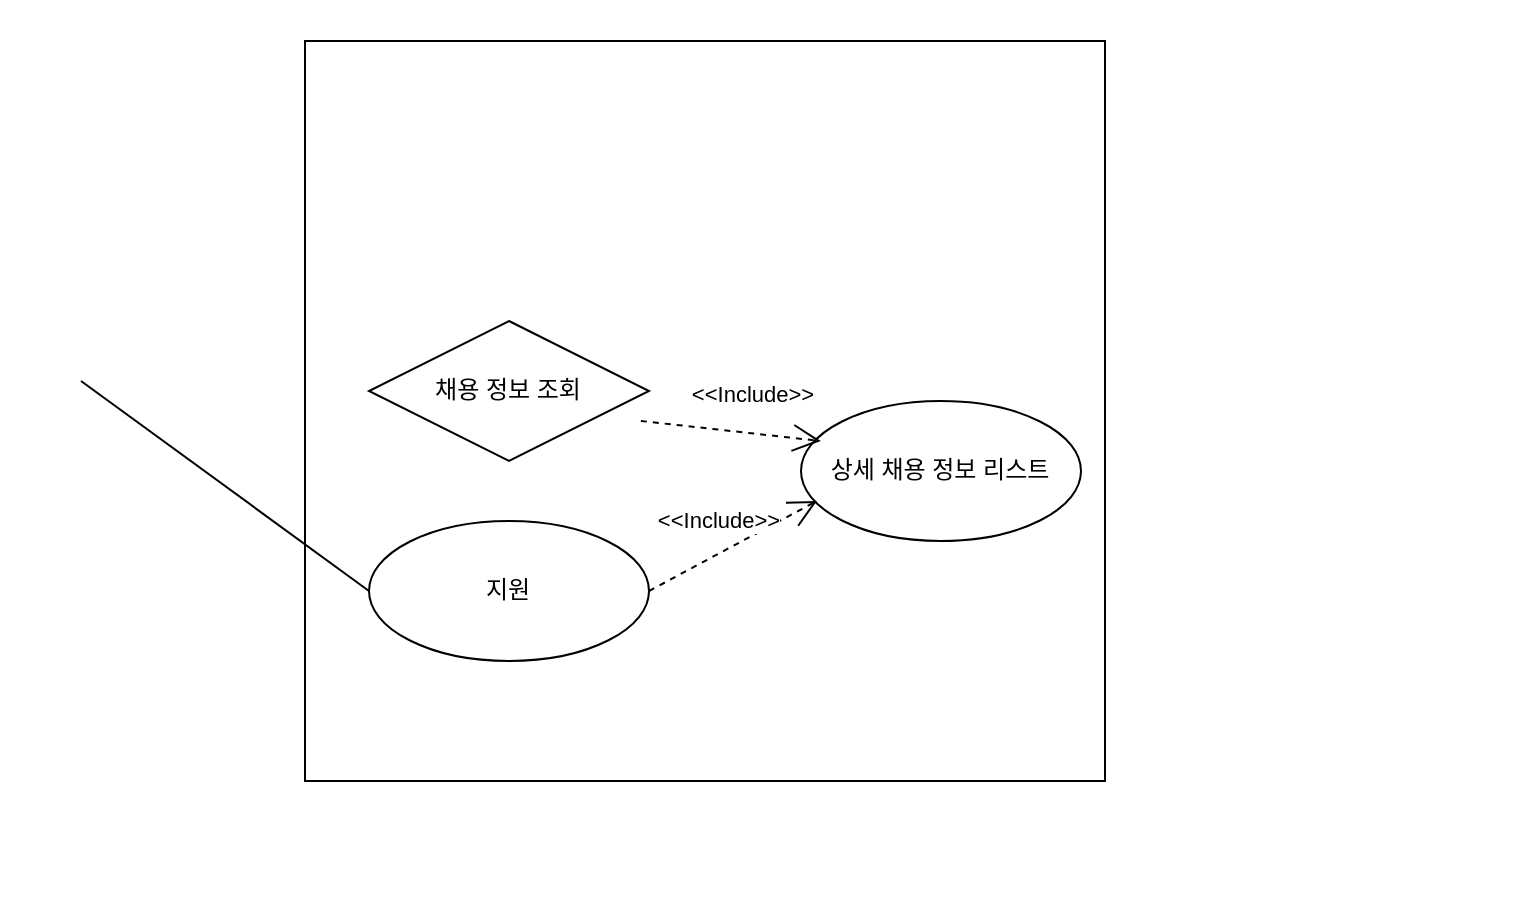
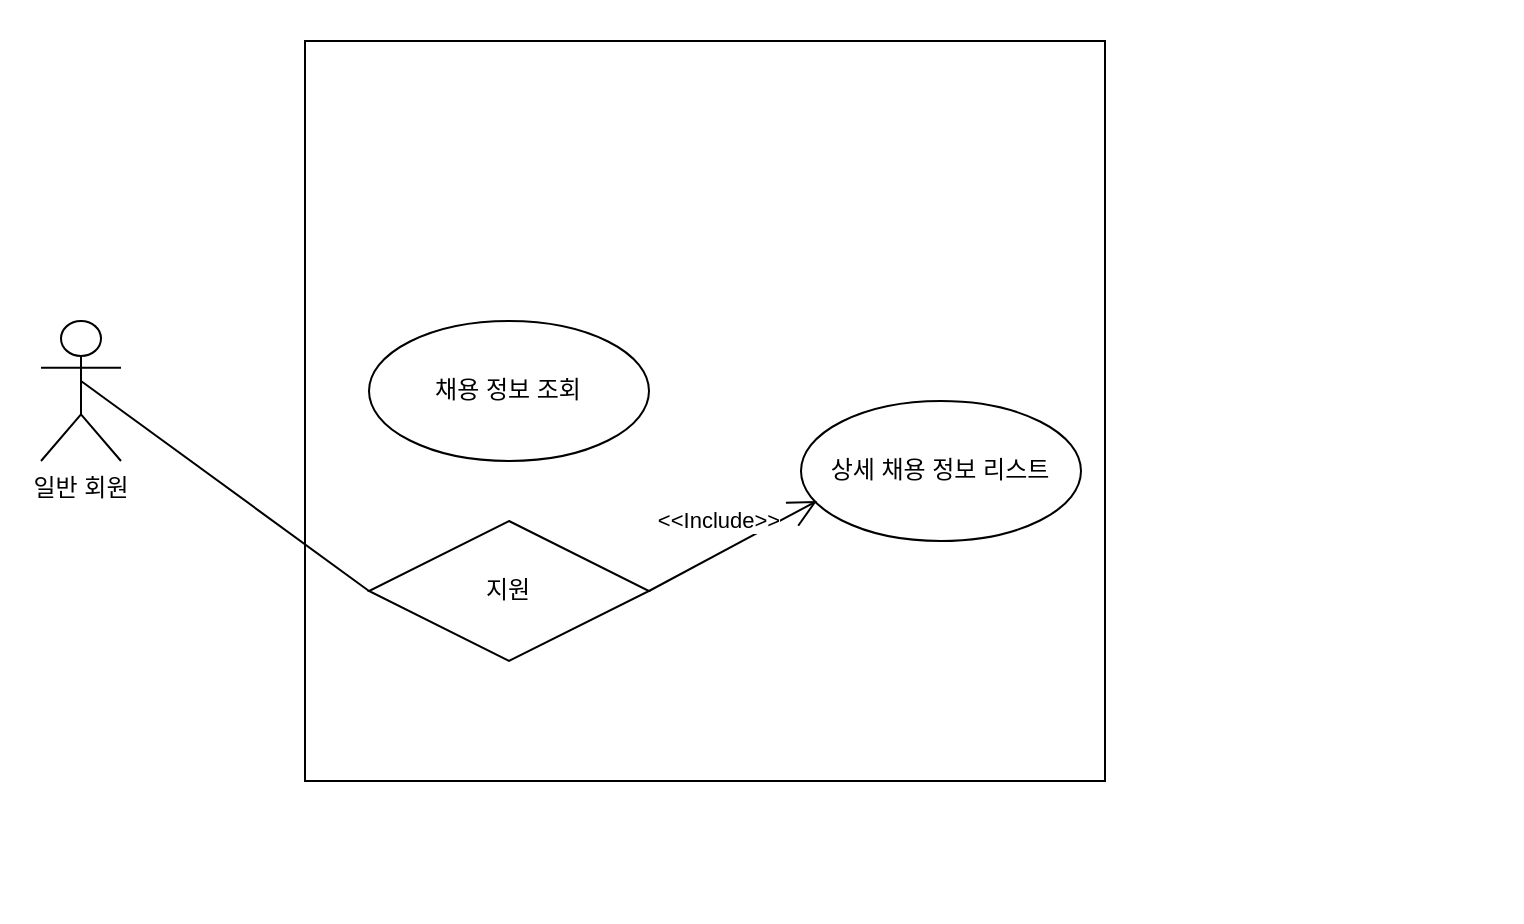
node "일반 회원": added
node "채용 정보 조회": shape diamond -> ellipse
edge "채용 정보 조회" -> "상세 채용 정보 리스트": removed, label "<<Include>>"
edge "지원" -> "상세 채용 정보 리스트": style dashed -> solid
node "지원": shape ellipse -> diamond
